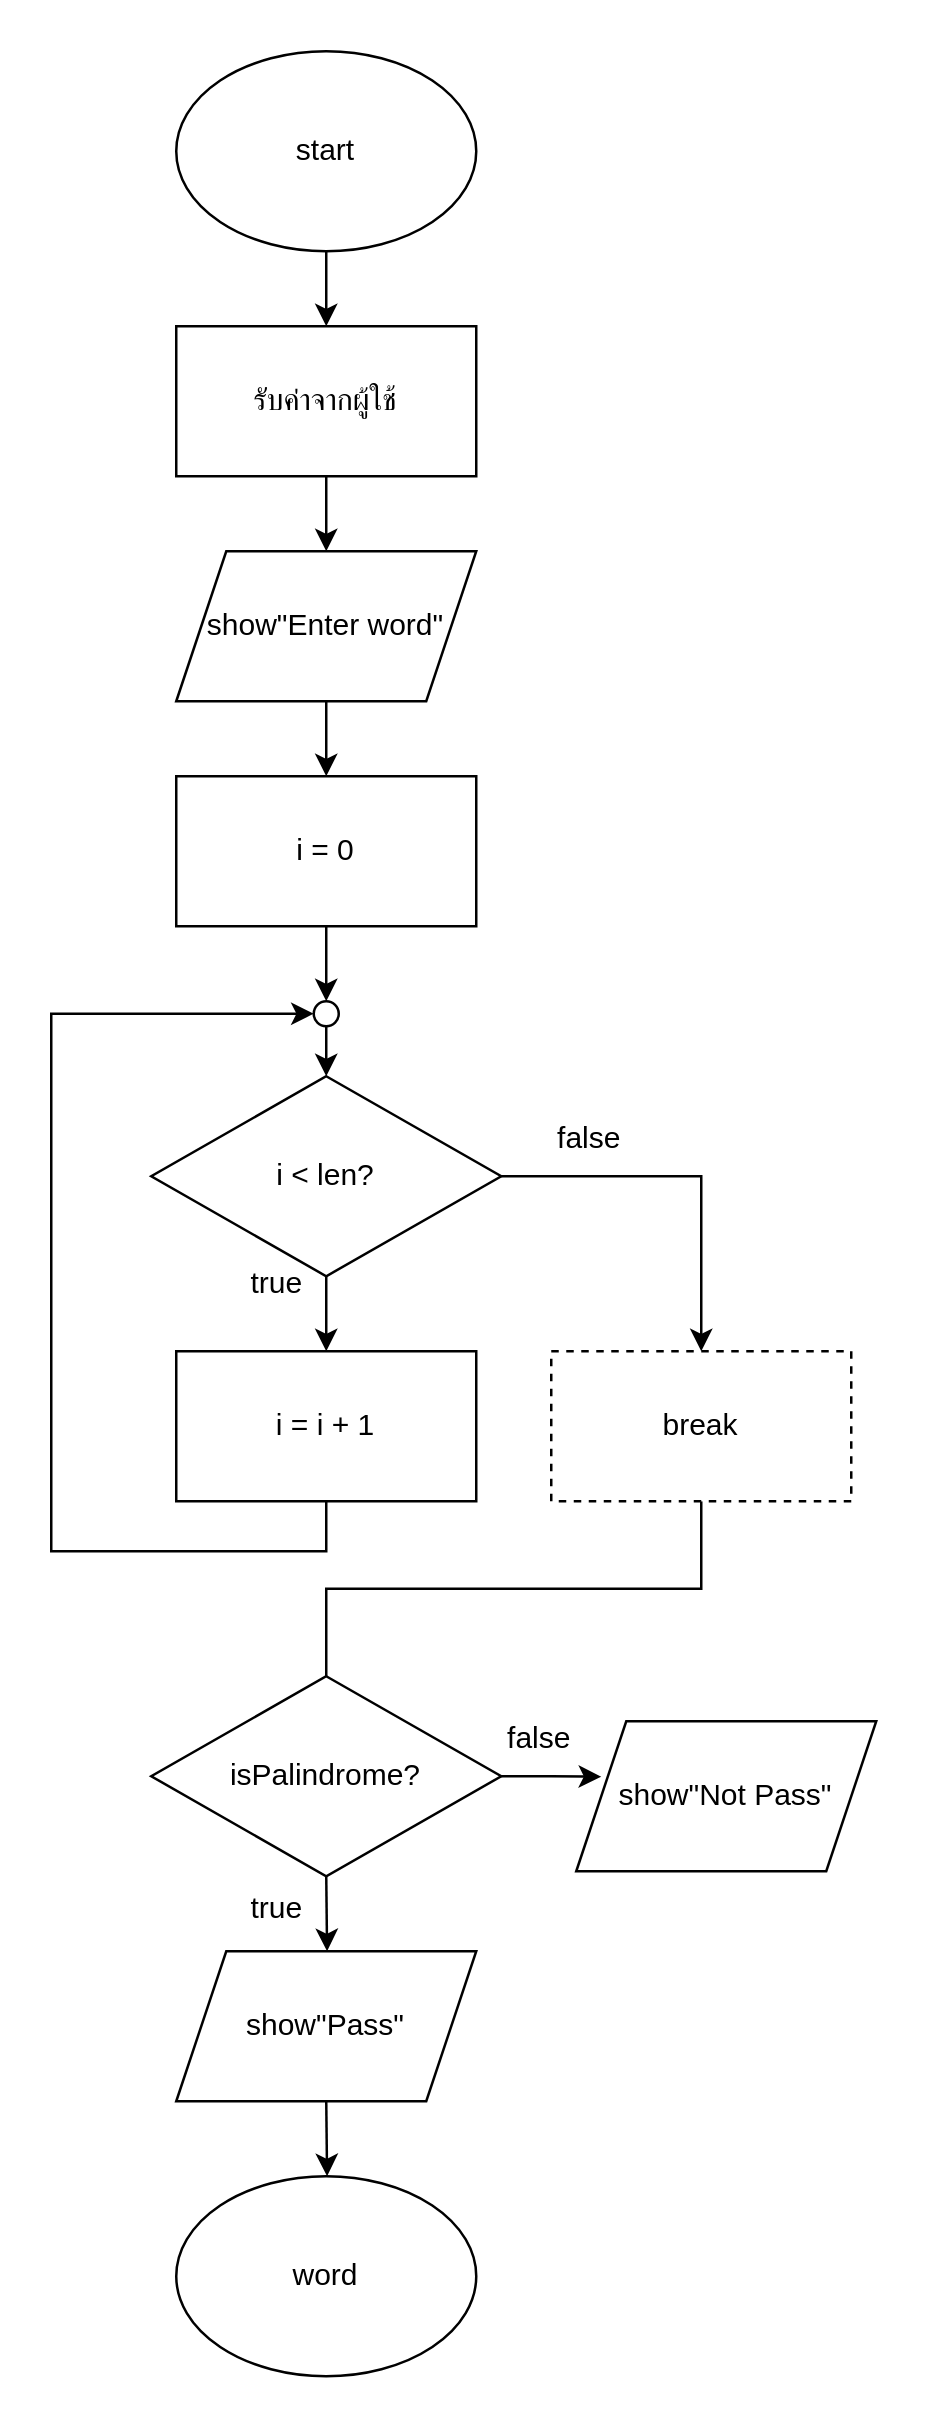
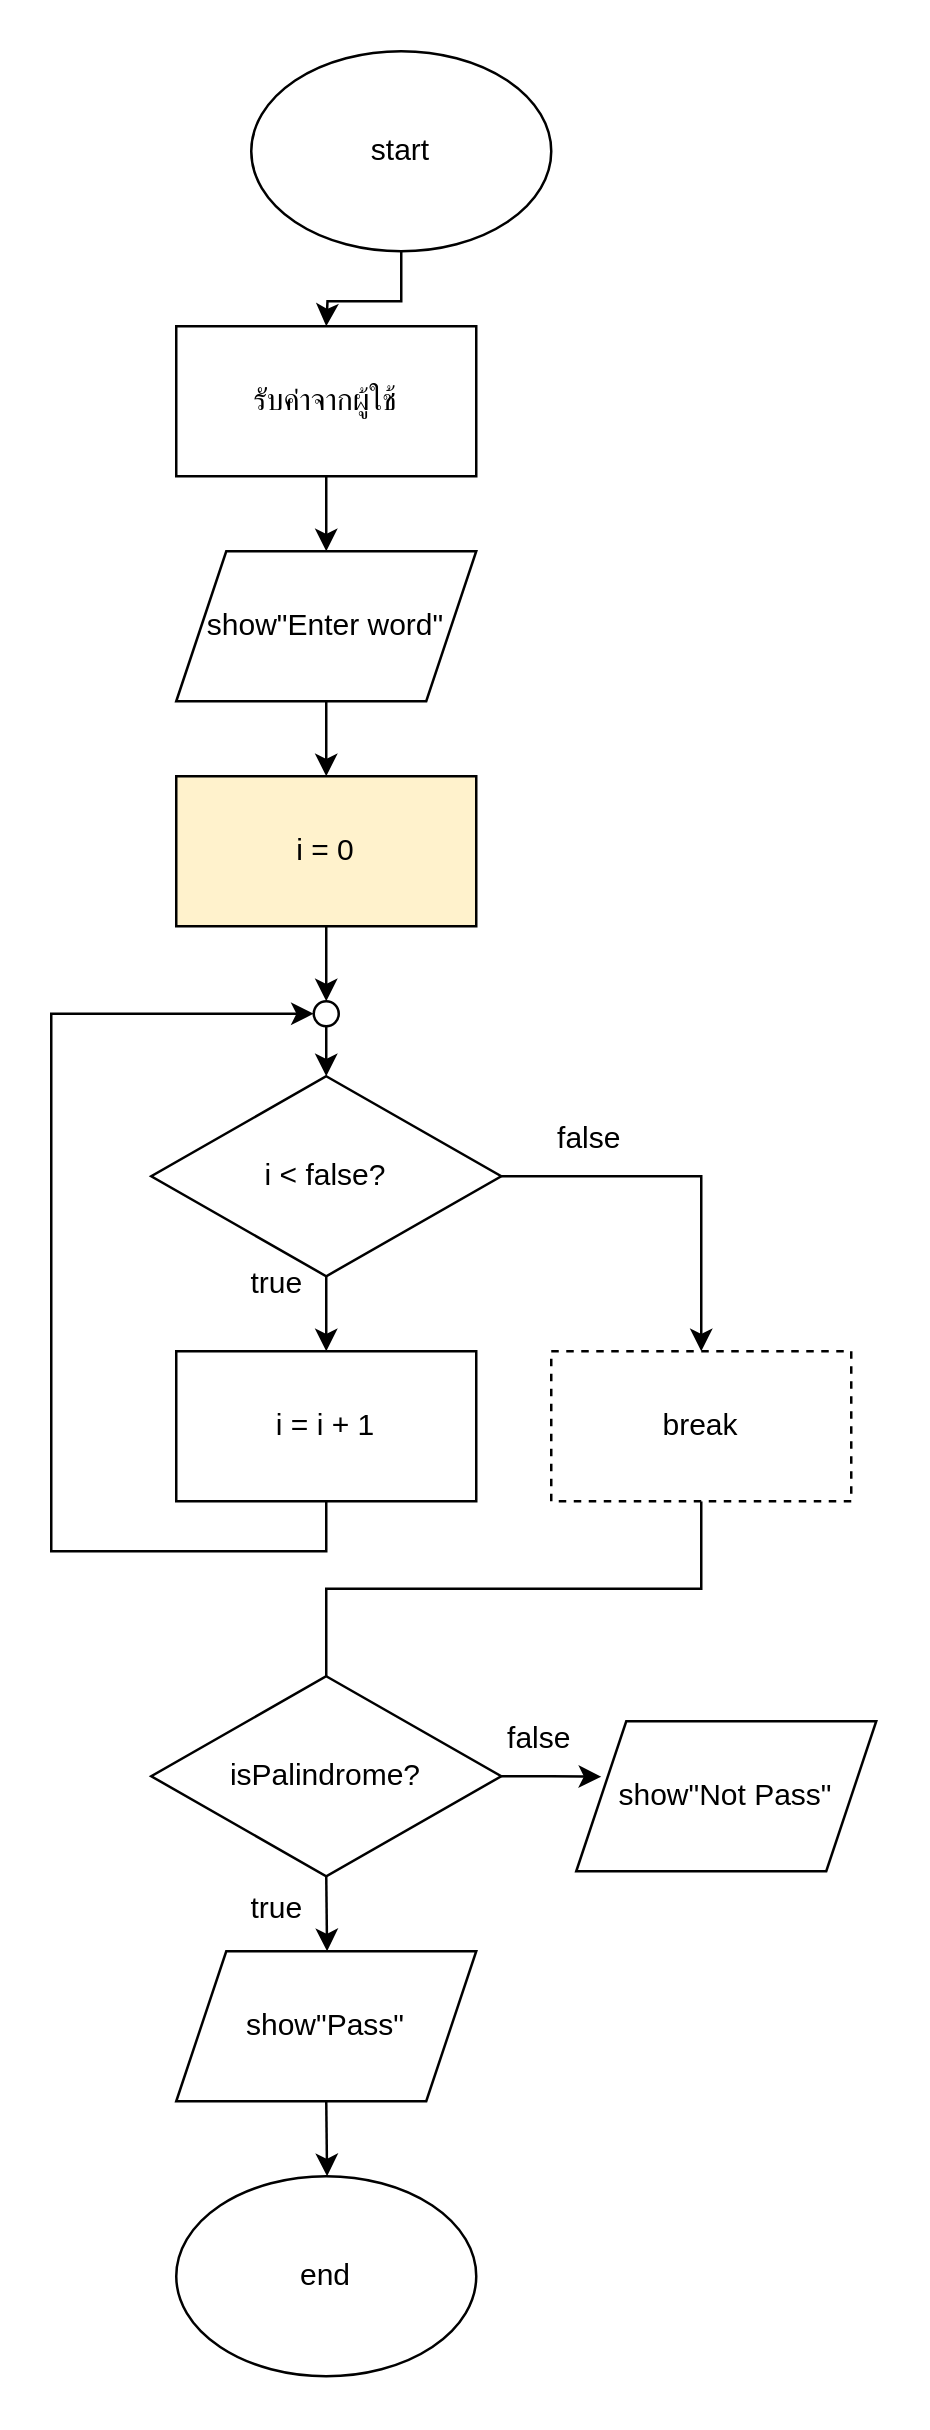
node "start": moved (326, 151) -> (401, 151)
node "i = 0": fillcolor #ffffff -> #fff2cc
node "i < len?": label "i < len?" -> "i < false?"
node "word": label "word" -> "end"
